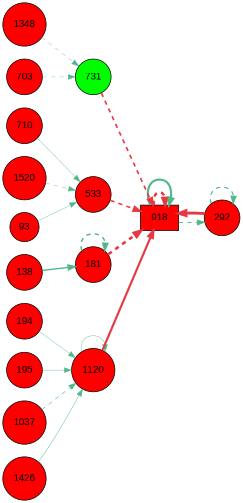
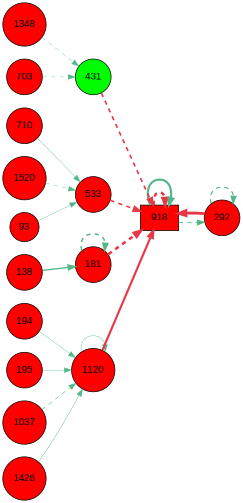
node "731": label "731" -> "431"
